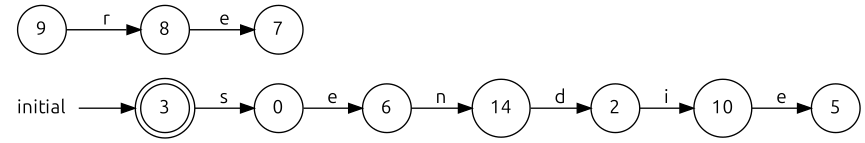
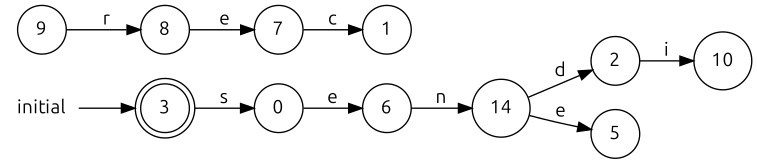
node "1": added
edge "10" -> "5": now "14" -> "5"
